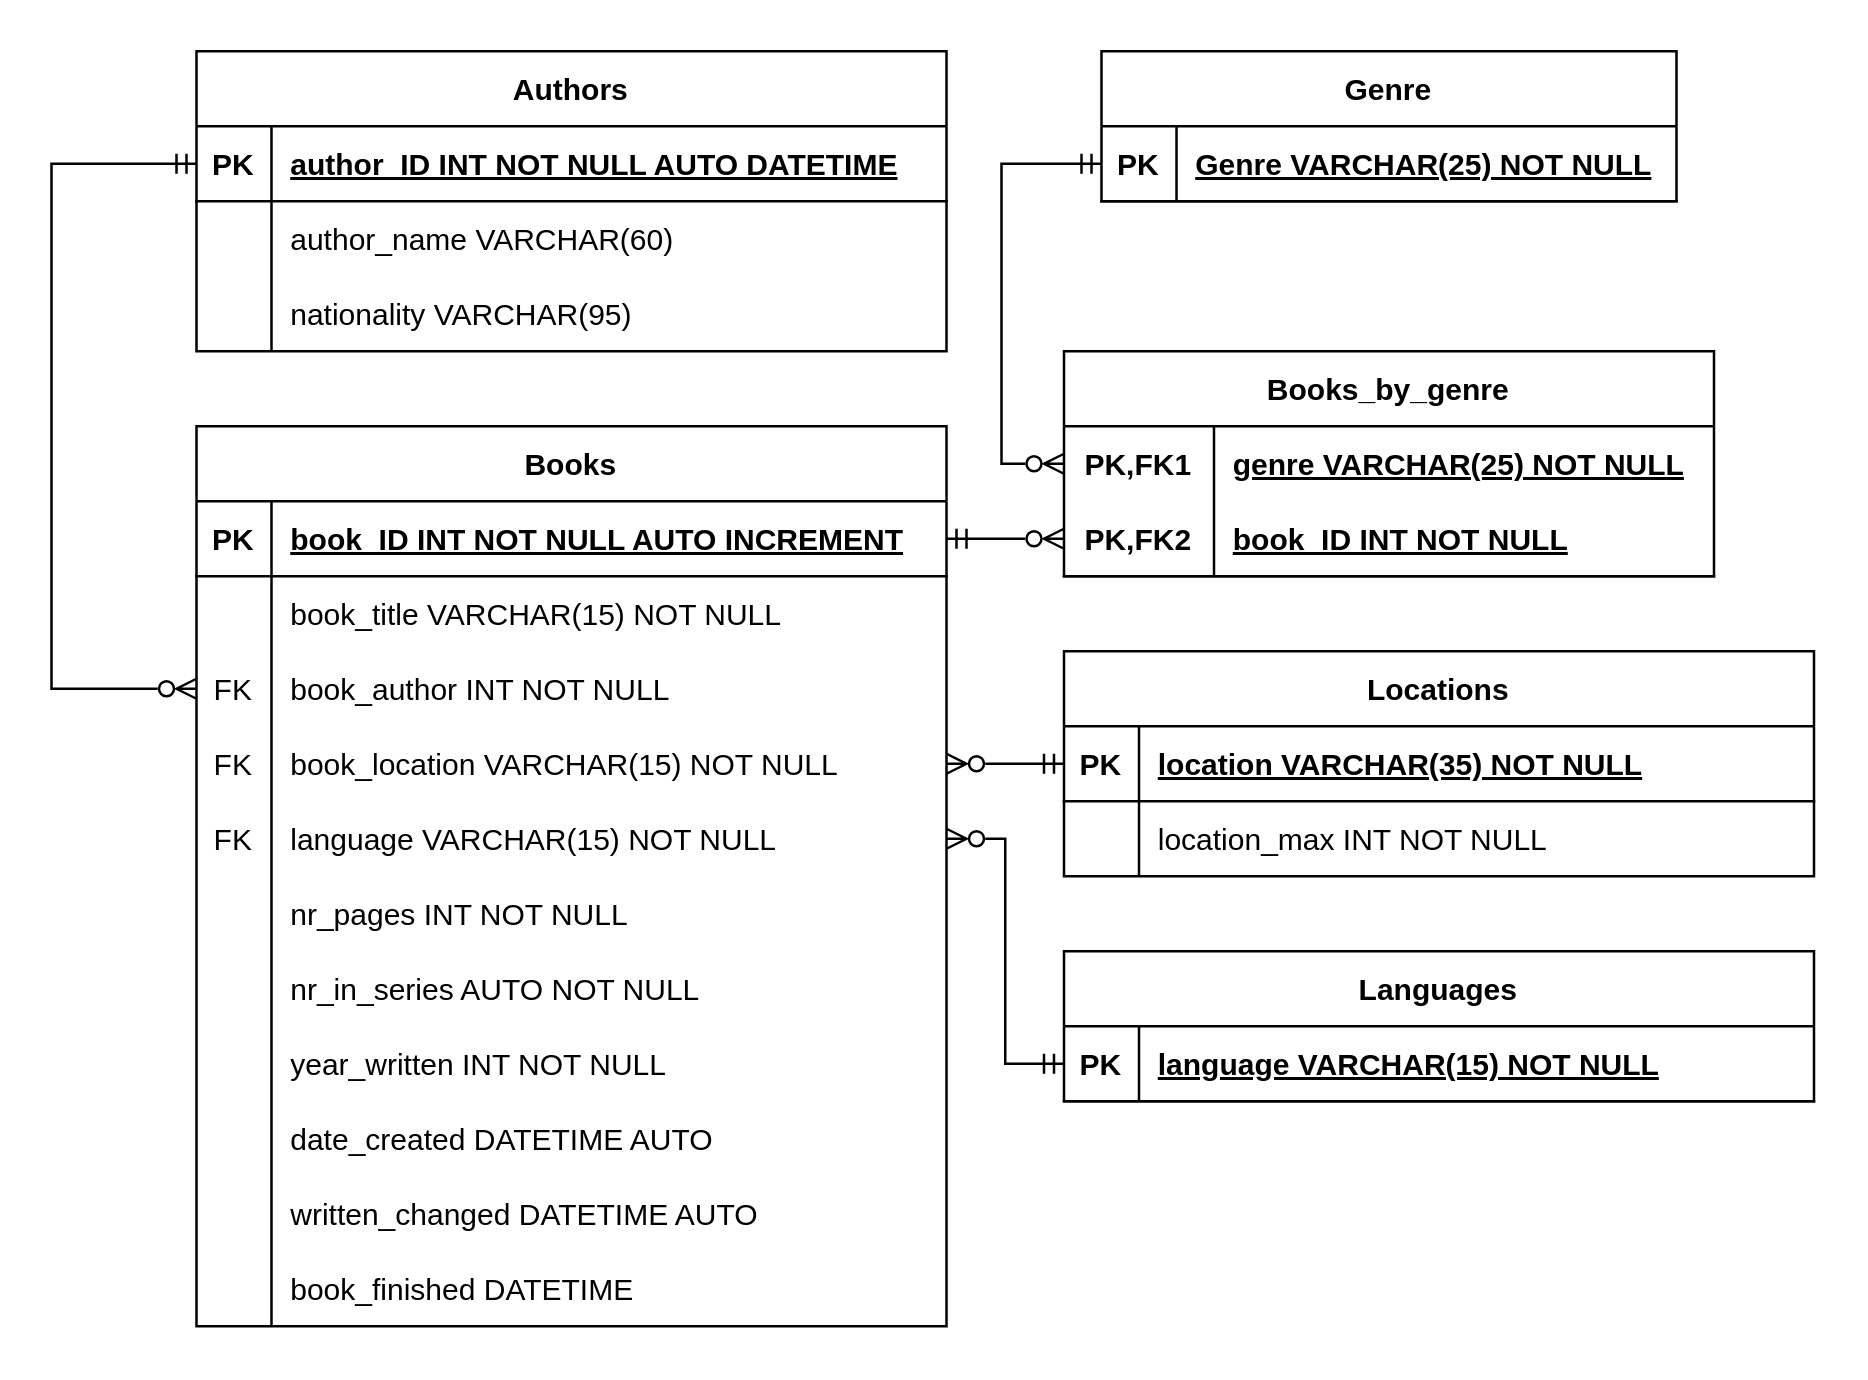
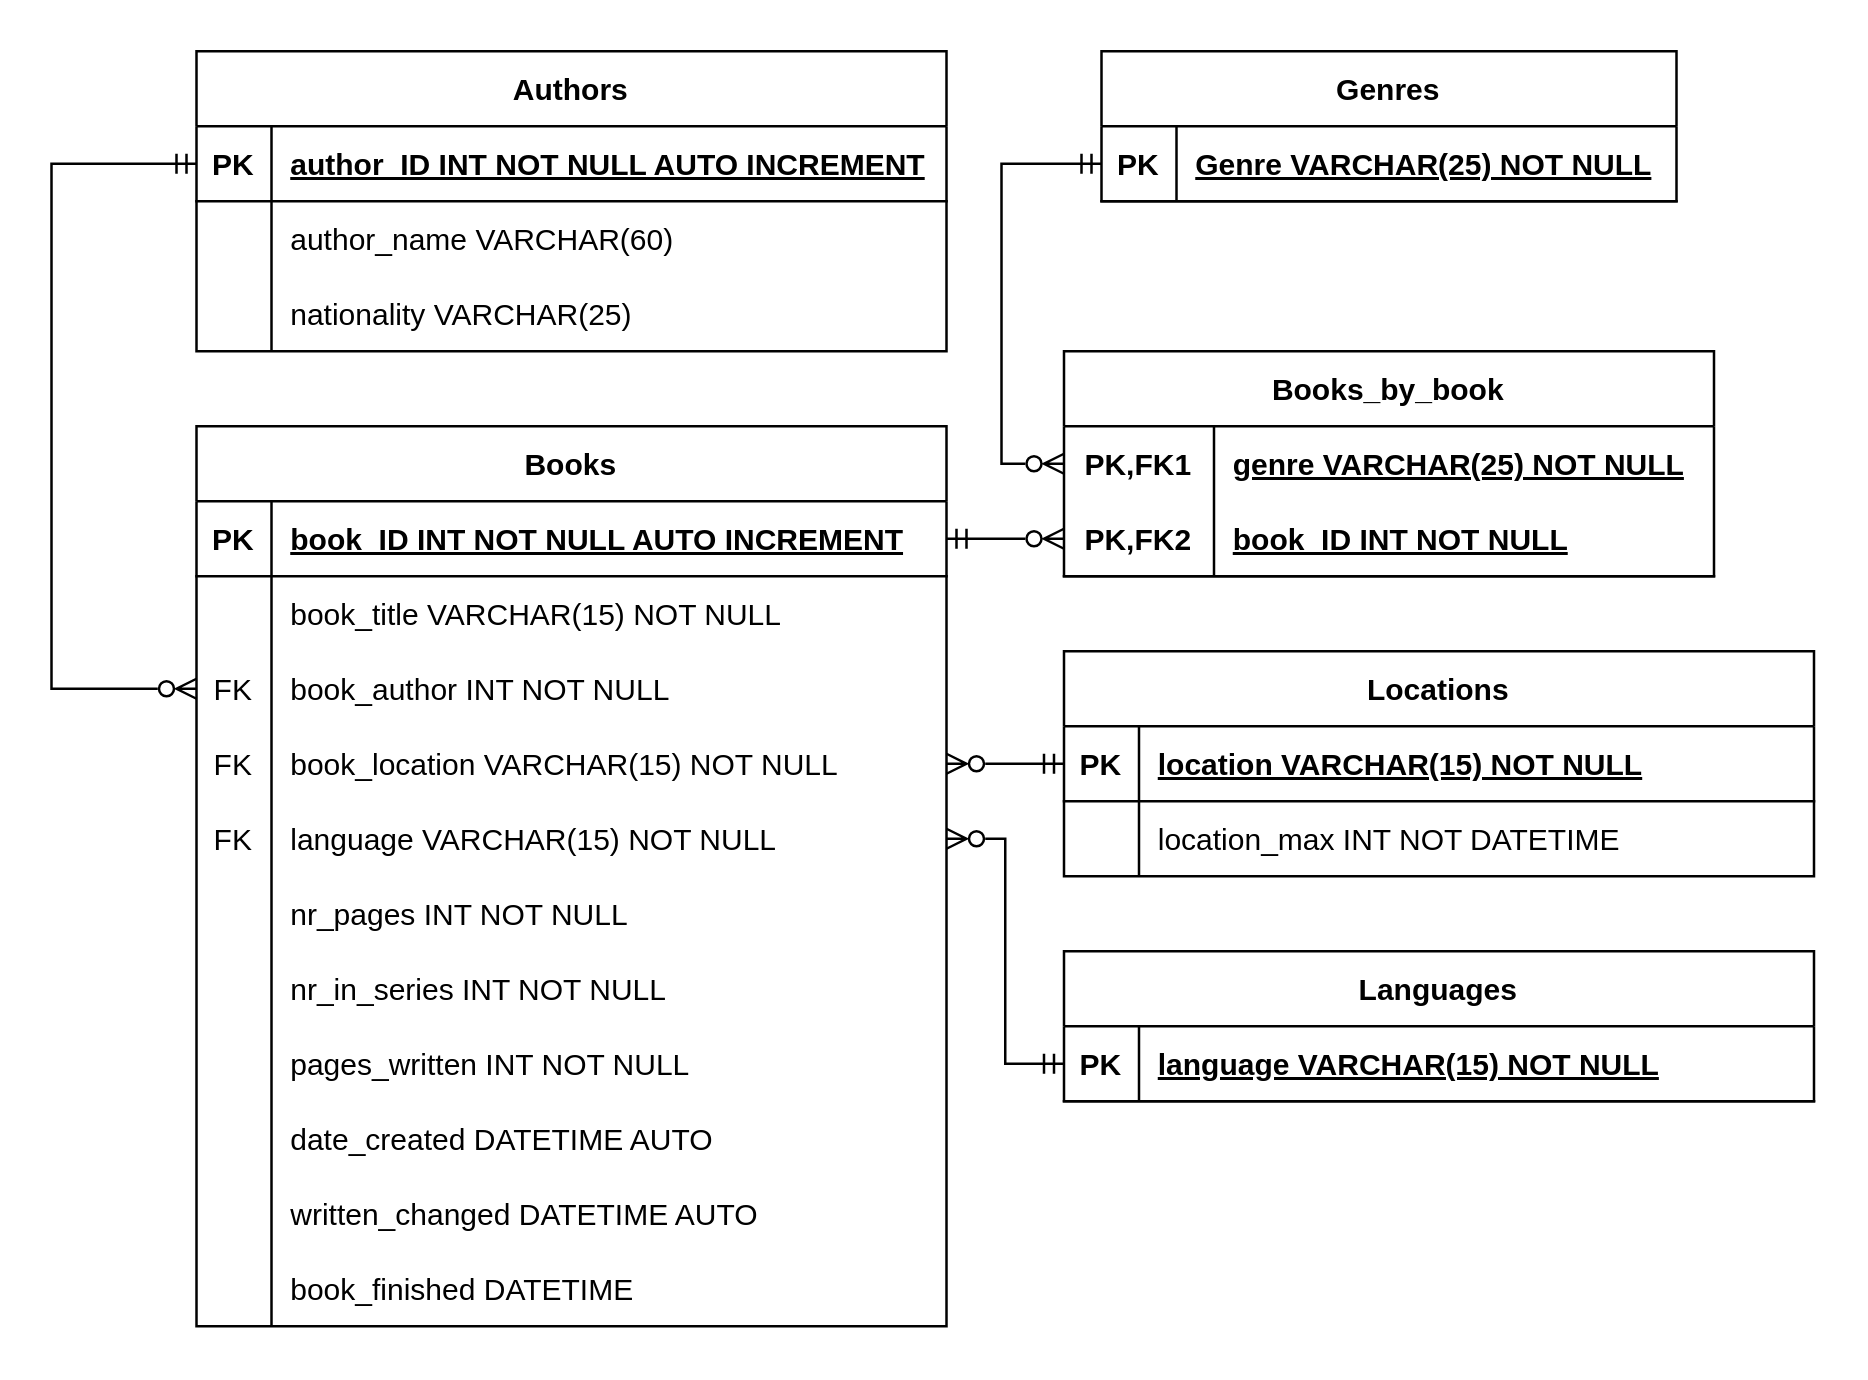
node "Genre": label "Genre" -> "Genres"
node "author_ID INT NOT NULL AUTO DATETIME": label "author_ID INT NOT NULL AUTO DATETIME" -> "author_ID INT NOT NULL AUTO INCREMENT"
node "nationality VARCHAR(95)": label "nationality VARCHAR(95)" -> "nationality VARCHAR(25)"
node "Books_by_genre": label "Books_by_genre" -> "Books_by_book"
node "location VARCHAR(35) NOT NULL": label "location VARCHAR(35) NOT NULL" -> "location VARCHAR(15) NOT NULL"
node "location_max INT NOT NULL": label "location_max INT NOT NULL" -> "location_max INT NOT DATETIME"
node "nr_in_series AUTO NOT NULL": label "nr_in_series AUTO NOT NULL" -> "nr_in_series INT NOT NULL"
node "year_written INT NOT NULL": label "year_written INT NOT NULL" -> "pages_written INT NOT NULL"
